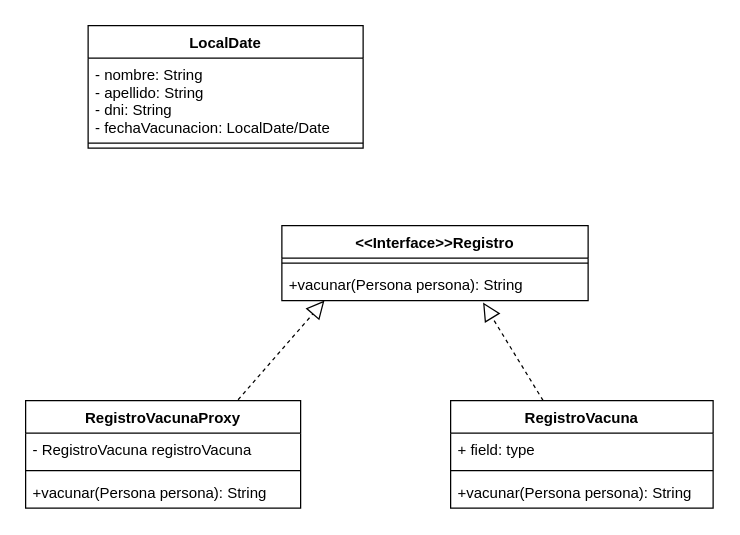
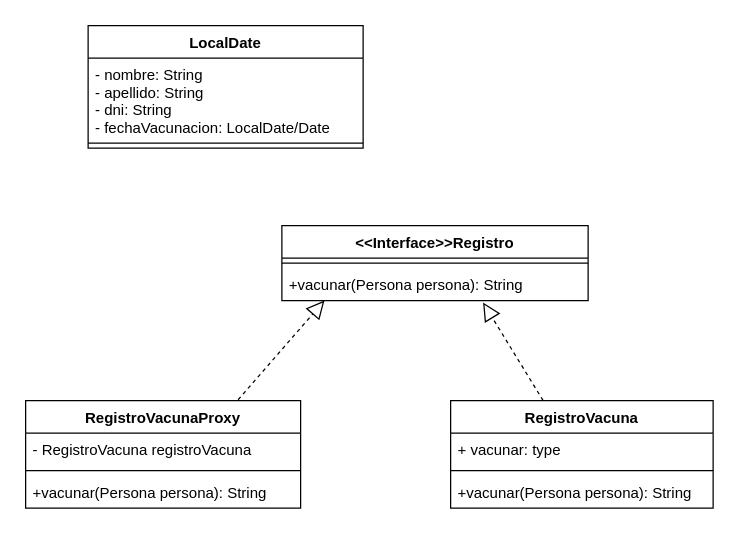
node "+ field: type": label "+ field: type" -> "+ vacunar: type"
